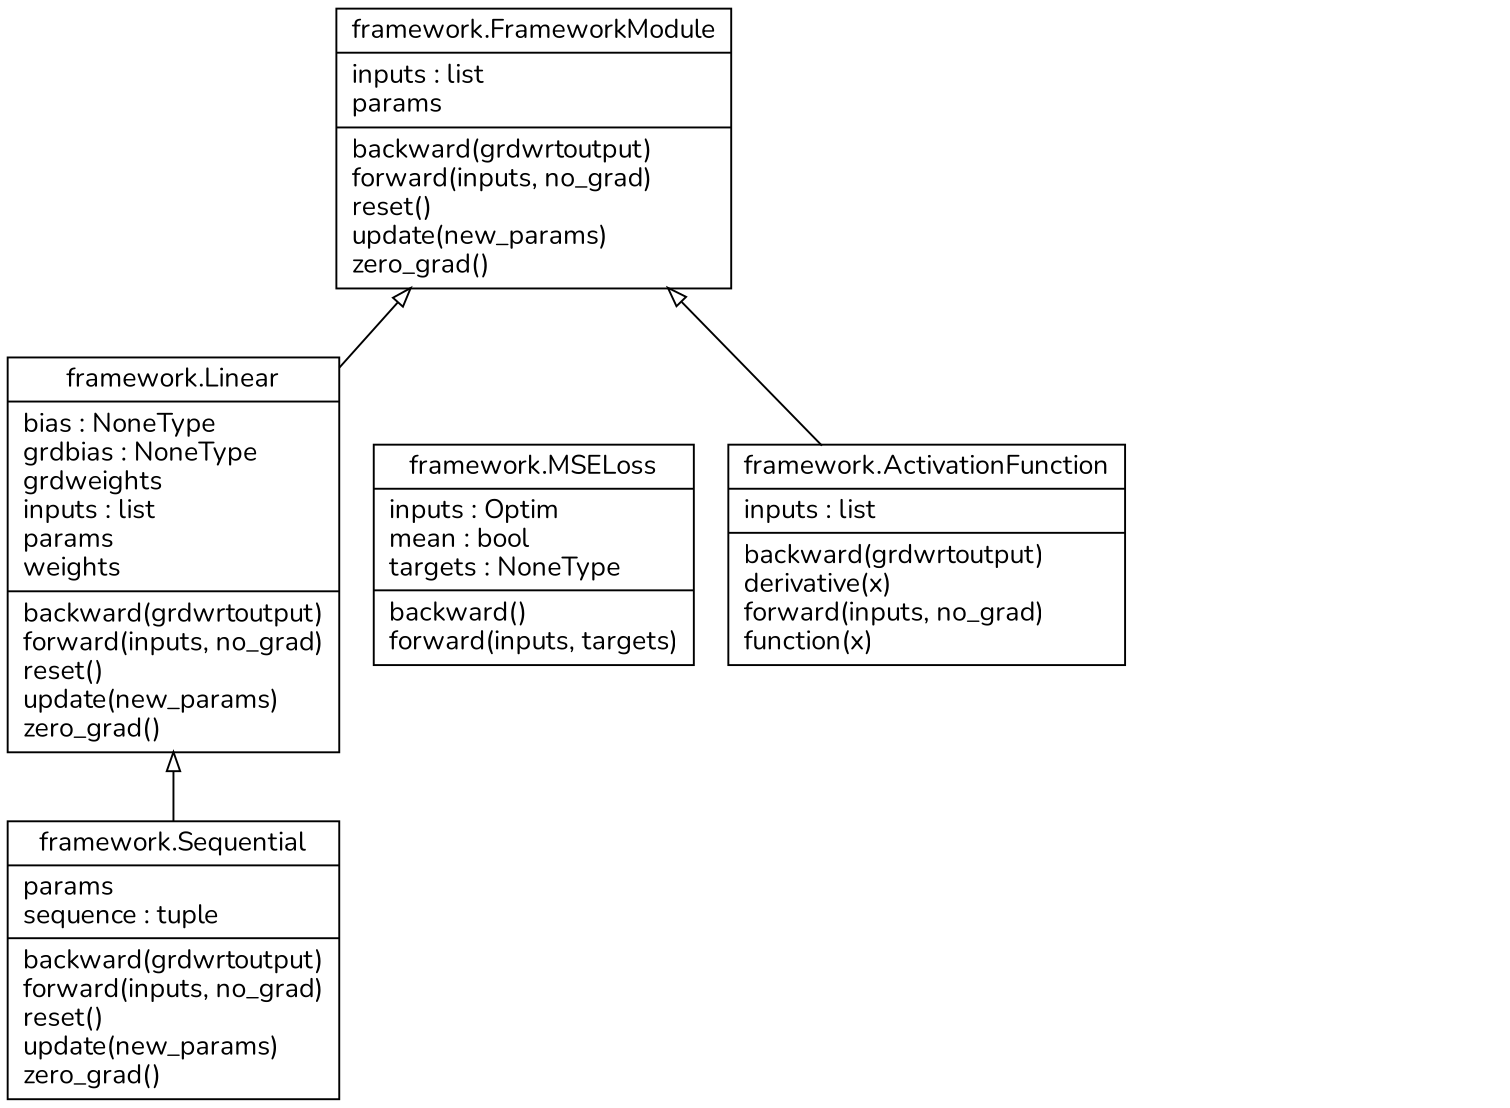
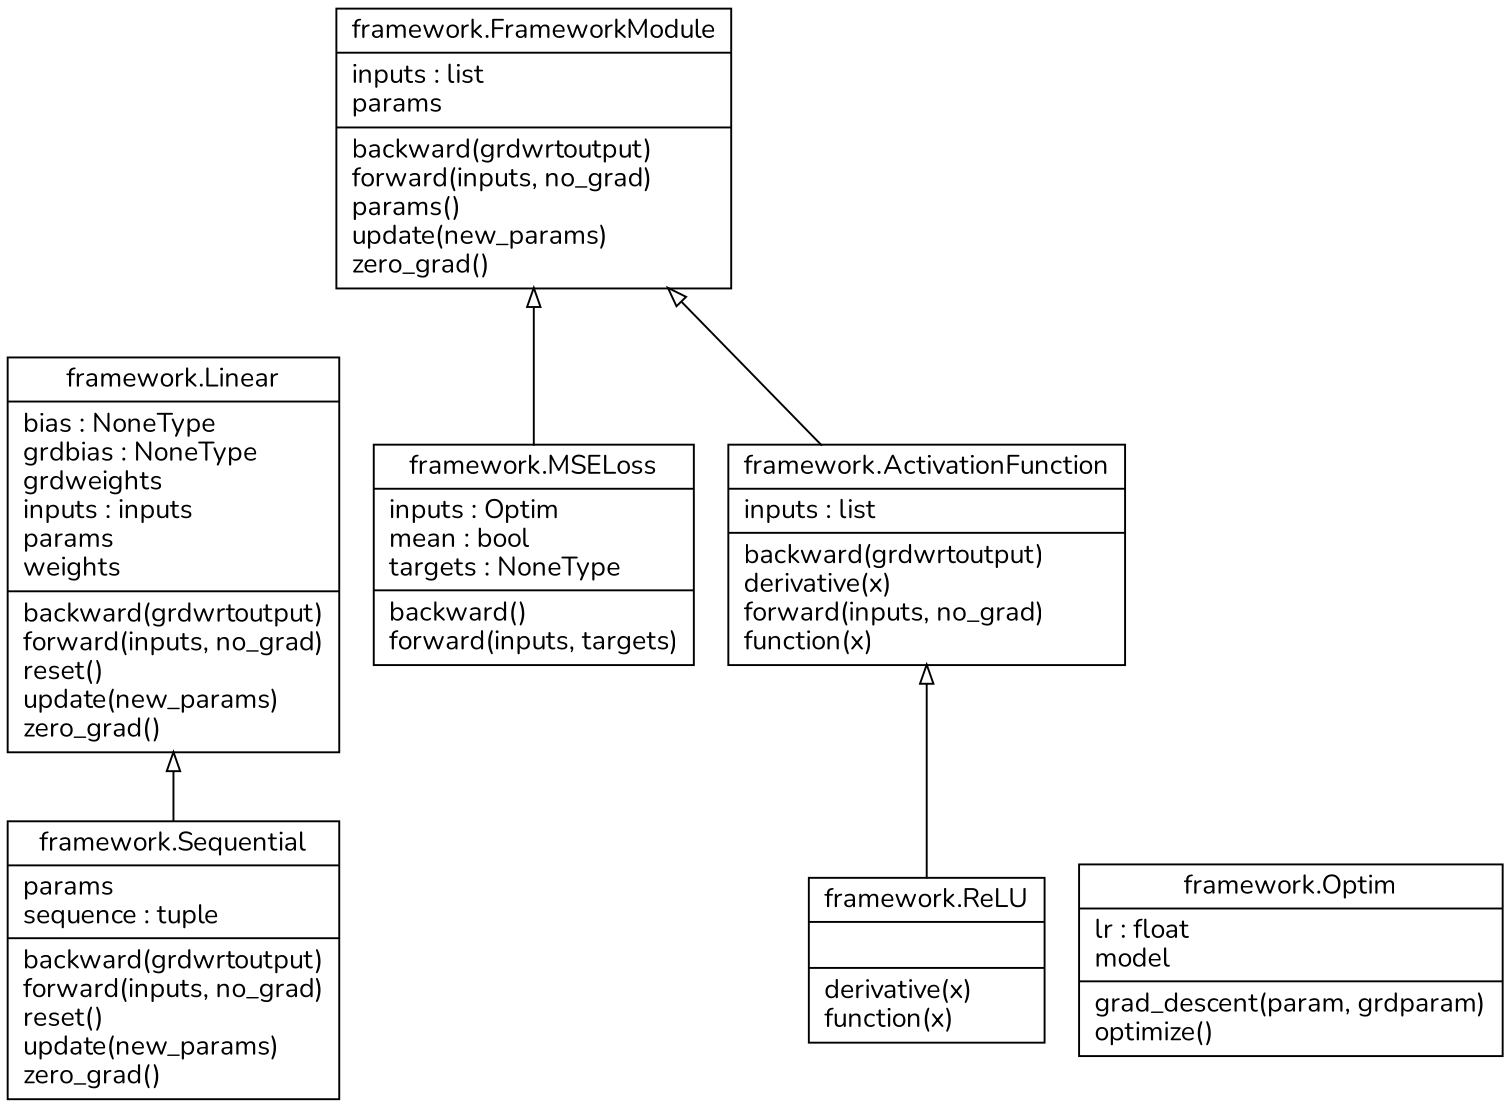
node "framework.FrameworkModule": text "reset()" -> "params()"
edge "framework.Linear" -> "framework.FrameworkModule": now "framework.MSELoss" -> "framework.FrameworkModule"
node "framework.Linear": text "inputs : list" -> "inputs : inputs"
node "framework.ReLU": added
node "framework.Optim": added
